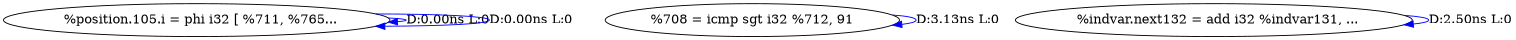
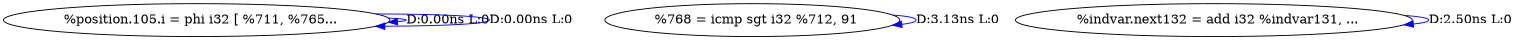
node "%708 = icmp sgt i32 %712, 91": label "%708 = icmp sgt i32 %712, 91" -> "%768 = icmp sgt i32 %712, 91"
